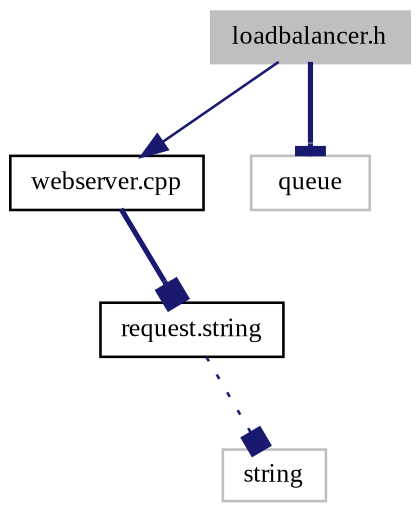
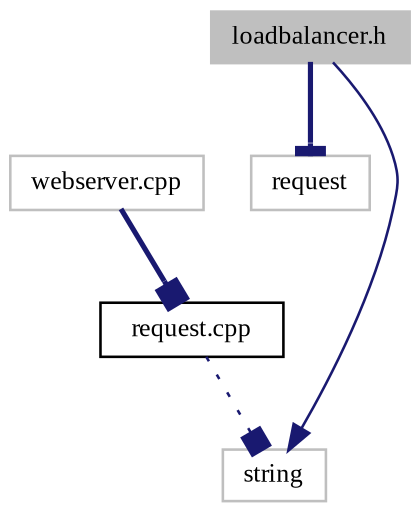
edge "loadbalancer.h" -> "webserver.cpp": now "loadbalancer.h" -> "string"
node "webserver.cpp": color black -> grey75
node "queue": label "queue" -> "request"
node "request.string": label "request.string" -> "request.cpp"
